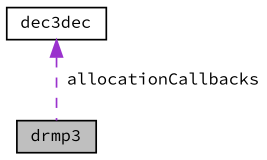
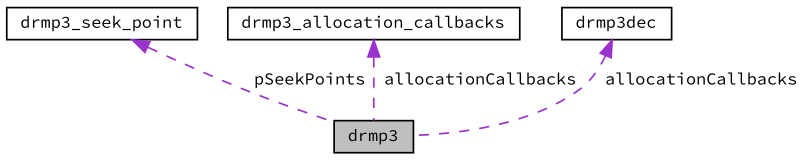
node "dec3dec": label "dec3dec" -> "drmp3dec"
node "drmp3_seek_point": added
node "drmp3_allocation_callbacks": added
